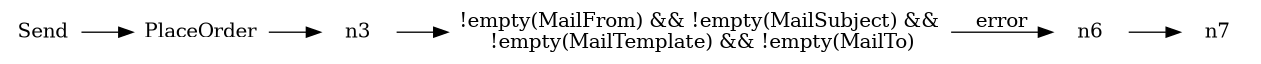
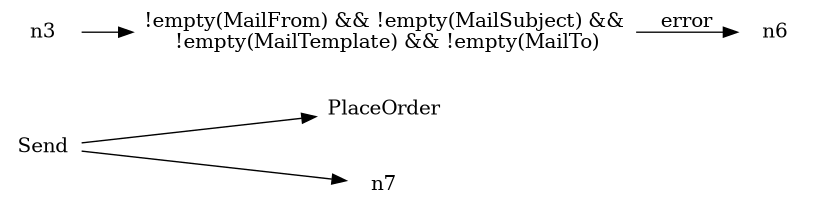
edge "PlaceOrder" -> "n3": removed
edge "n6" -> "n7": now "Send" -> "n7"
